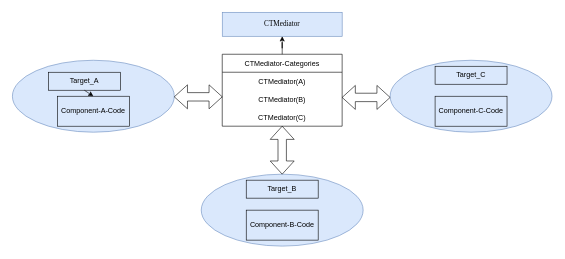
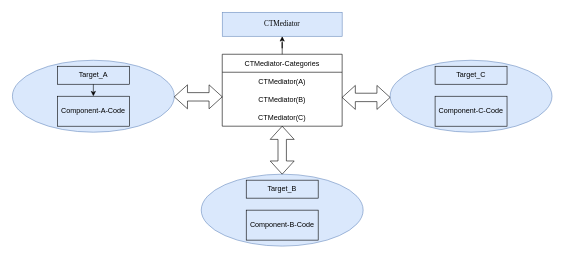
node "Target_A": moved (84, 81) -> (93, 75)
